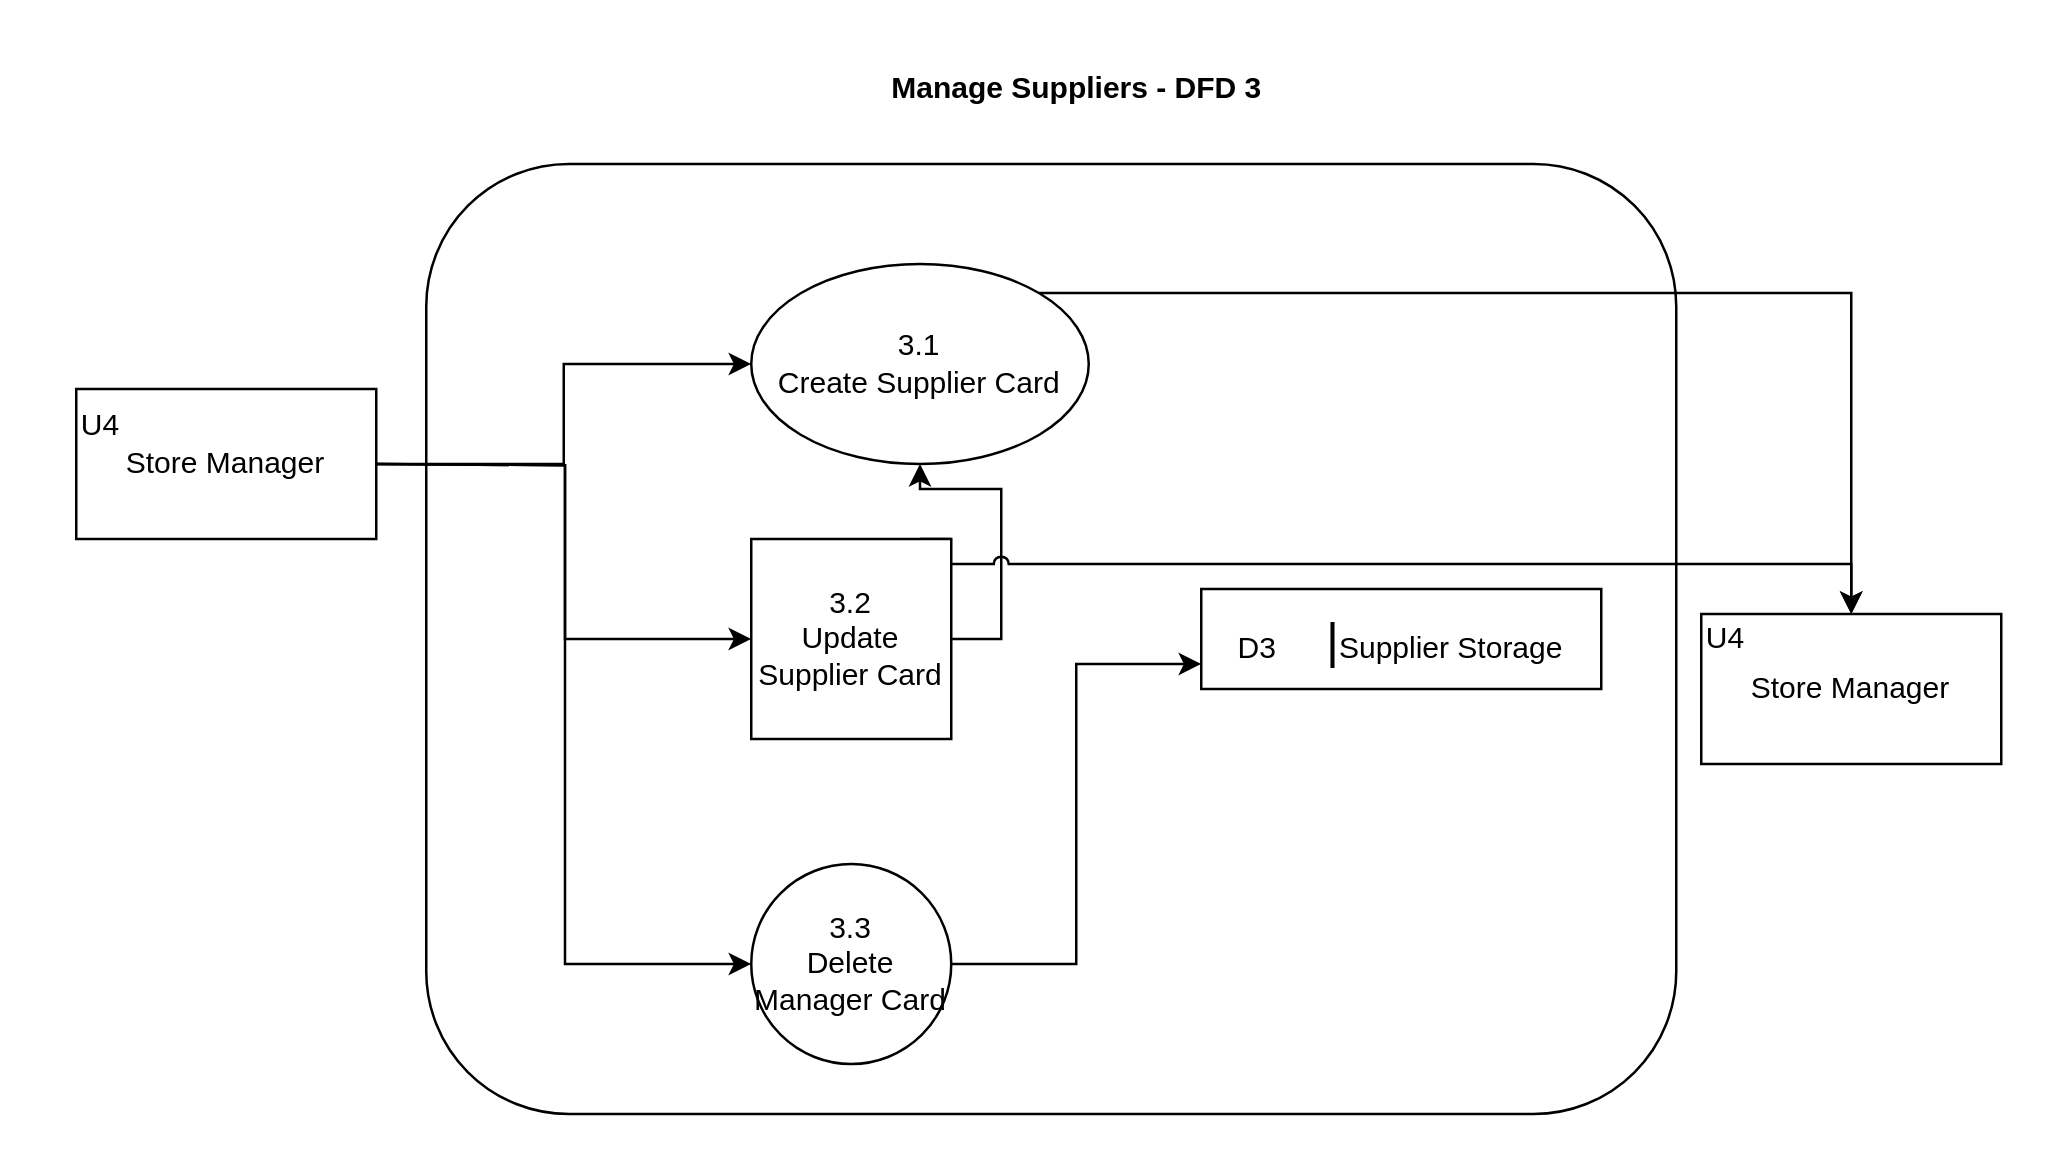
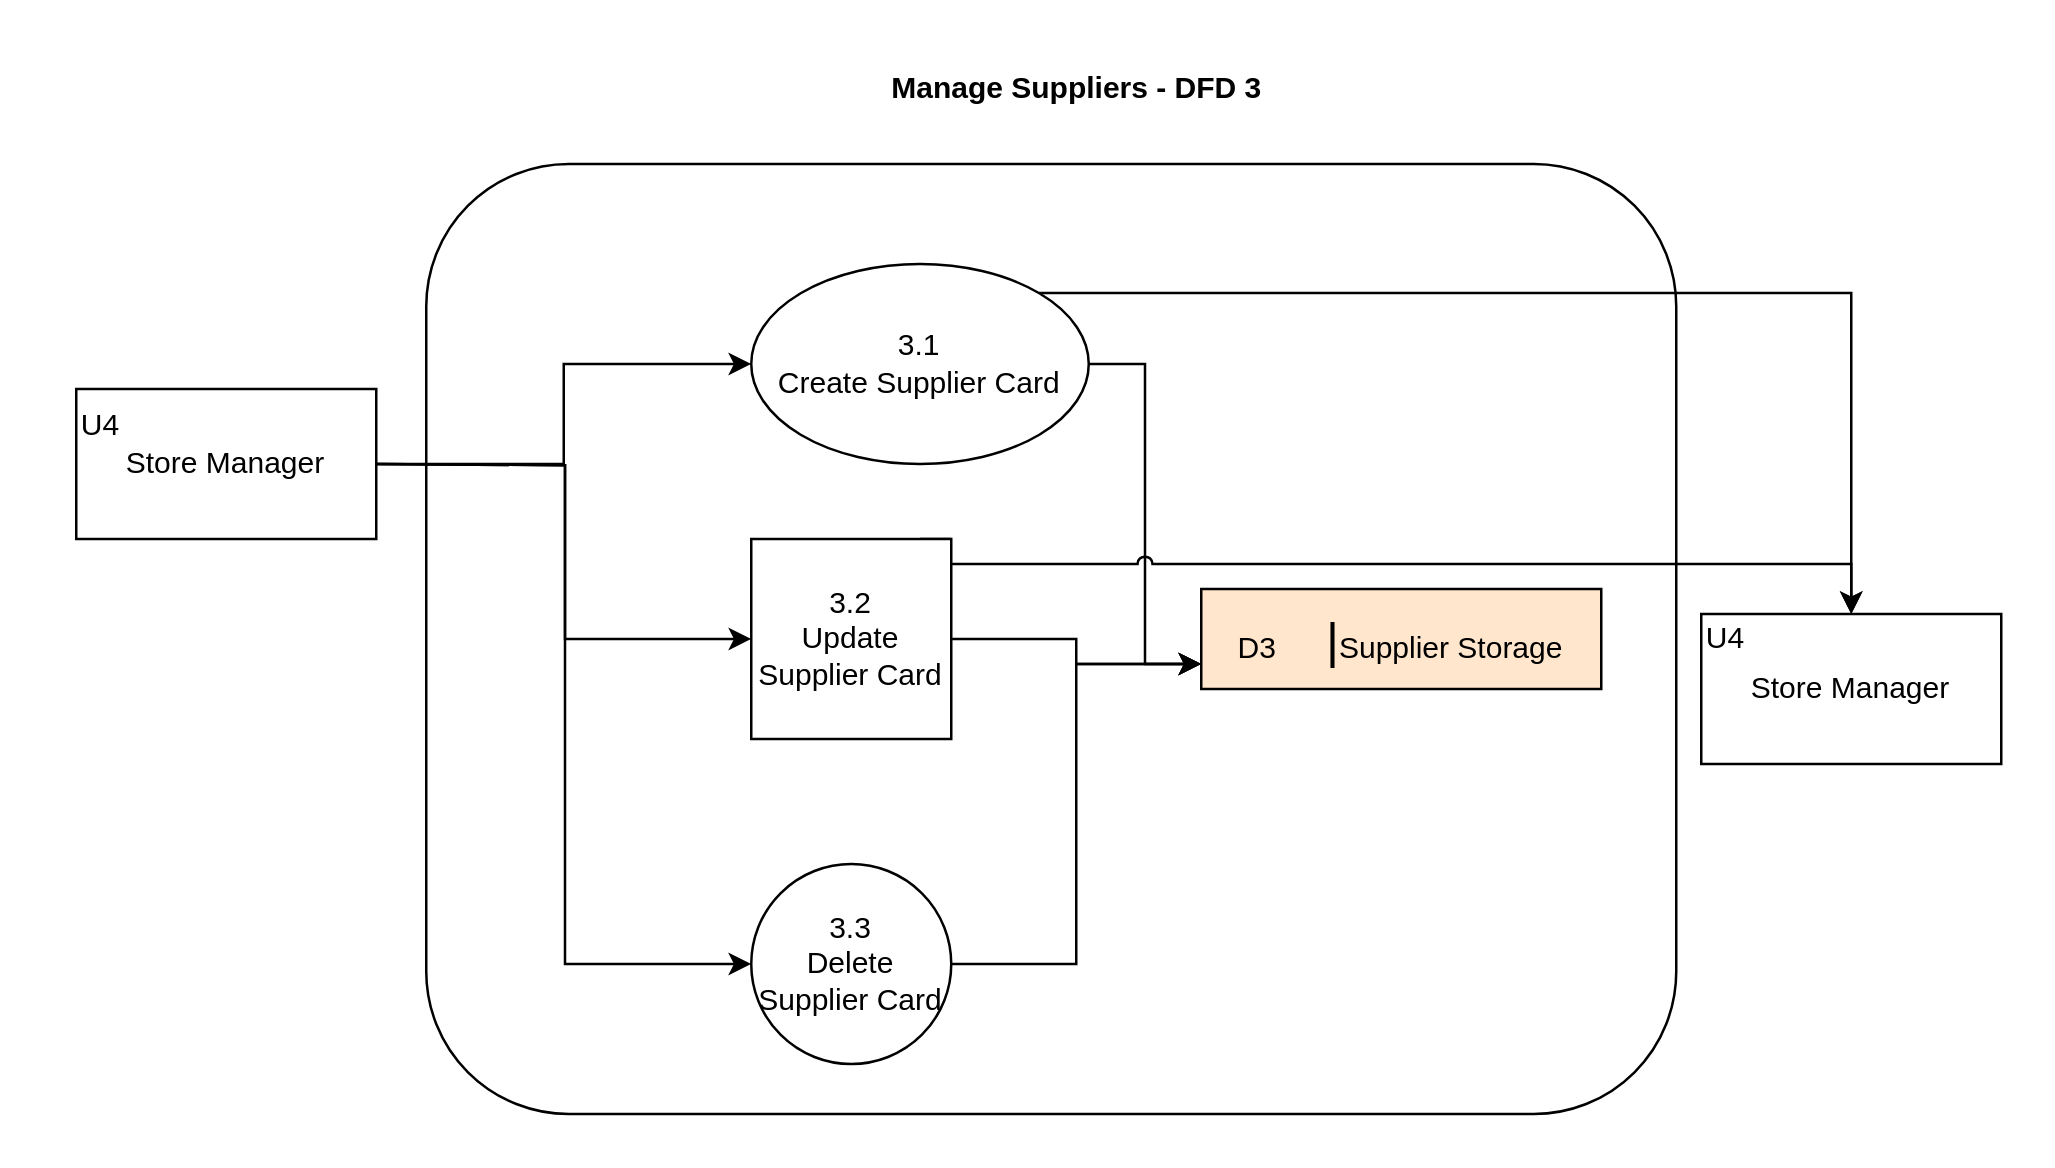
edge "3.1 Create Supplier Card" -> "D3 |Supplier Storage": added
edge "3.2 Update Supplier Card" -> "3.1 Create Supplier Card": now "3.2 Update Supplier Card" -> "D3 |Supplier Storage"
node "D3 |Supplier Storage": fillcolor #ffffff -> #ffe6cc
node "3.3 Delete Manager Card": label "3.3 Delete Manager Card" -> "3.3 Delete Supplier Card"
